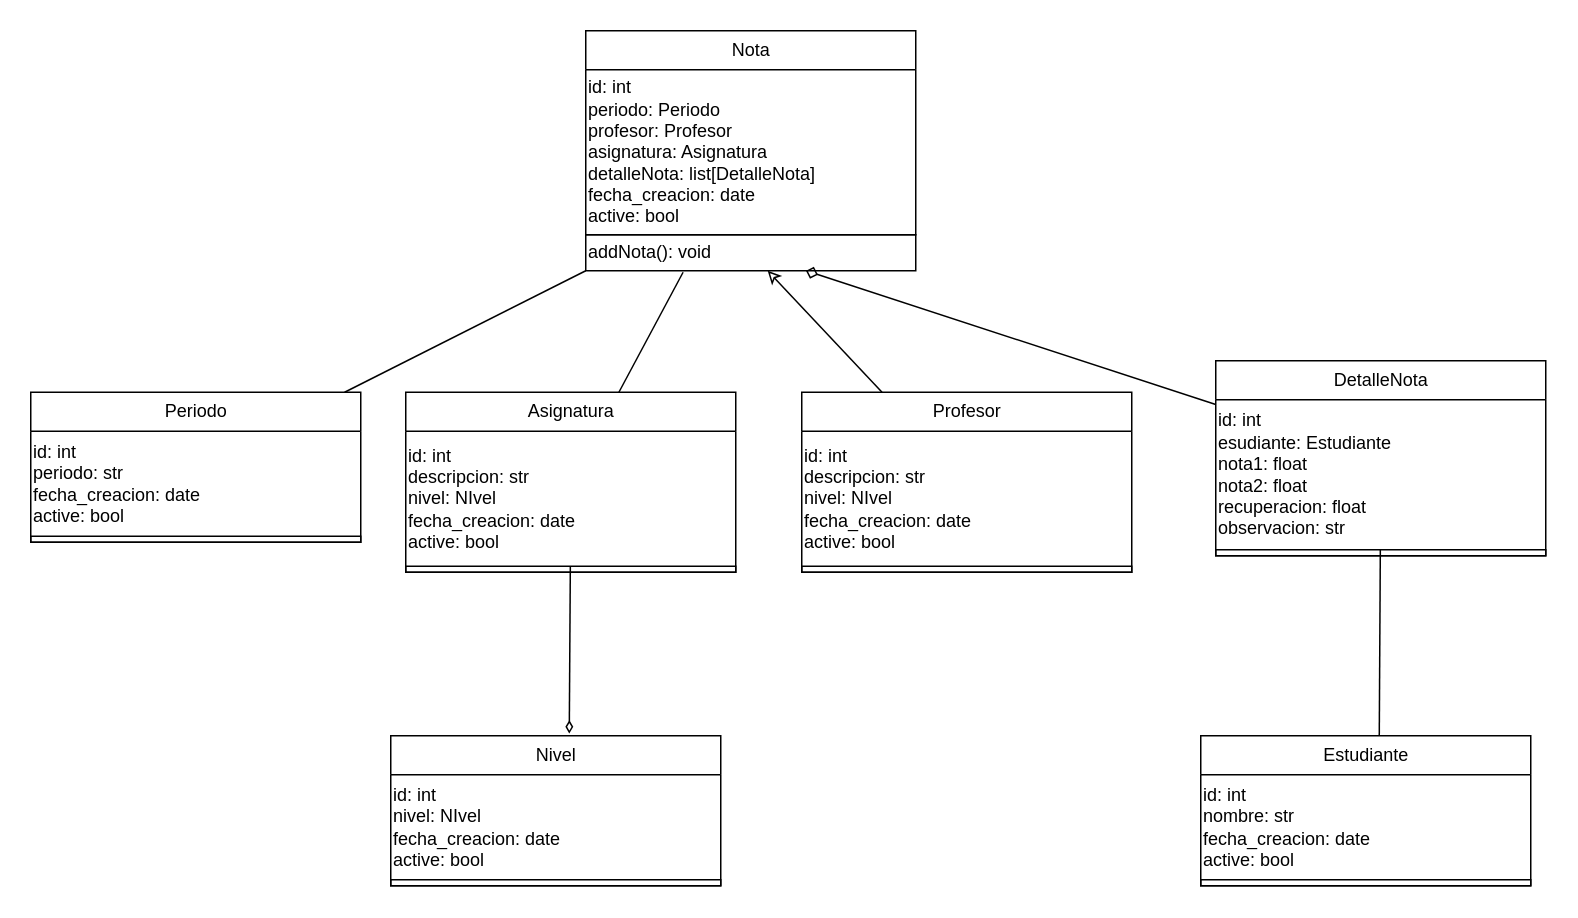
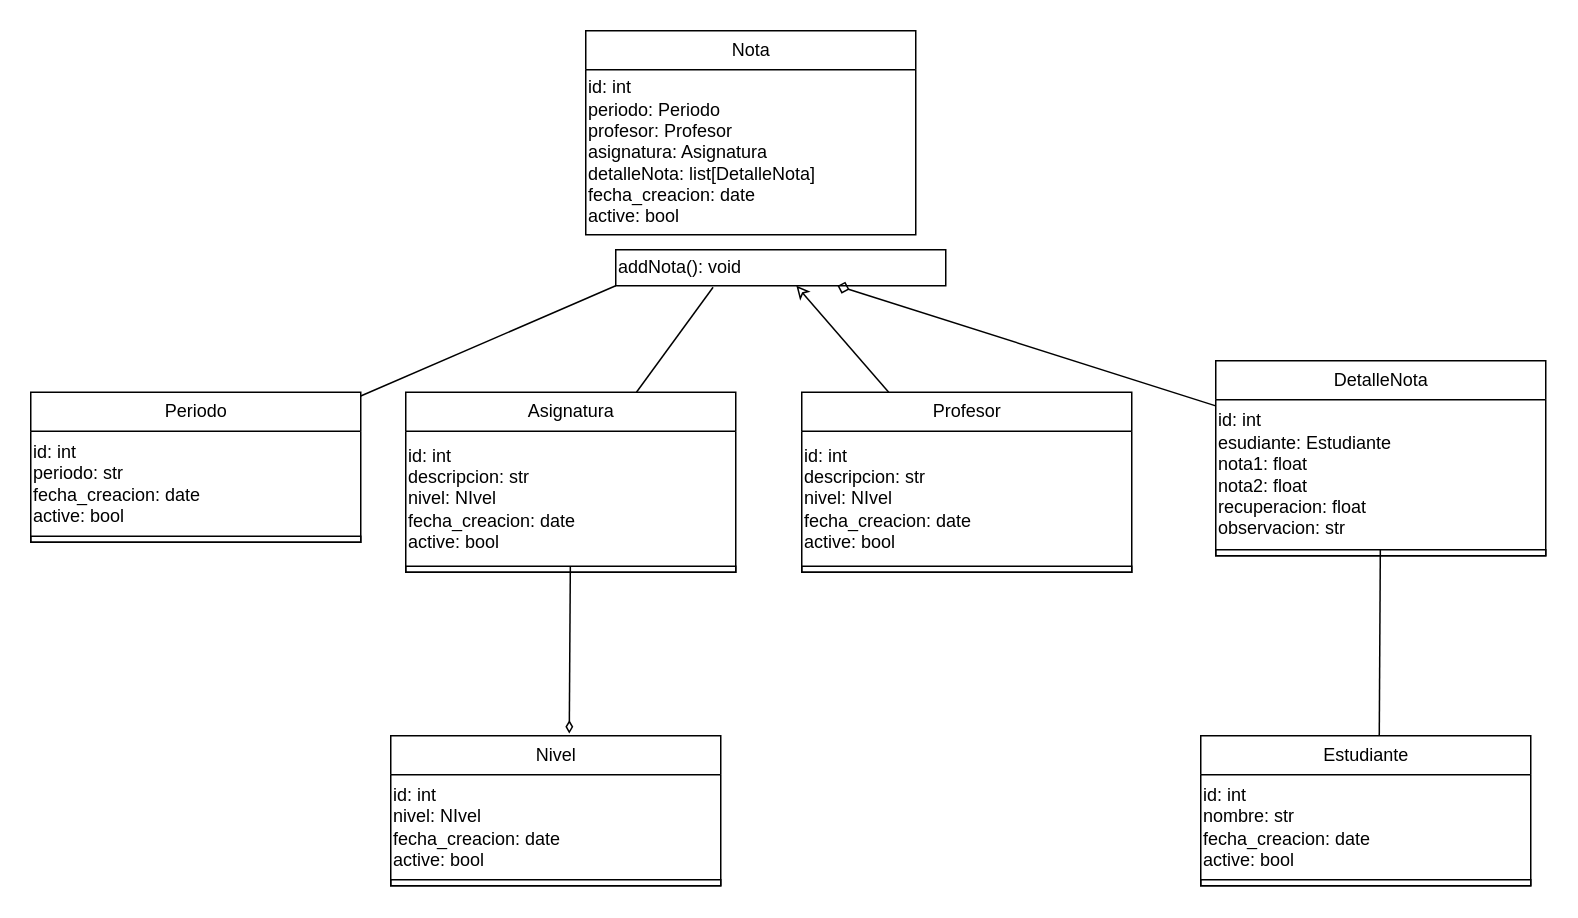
node "addNota(): void": moved (751, 253) -> (781, 268)
